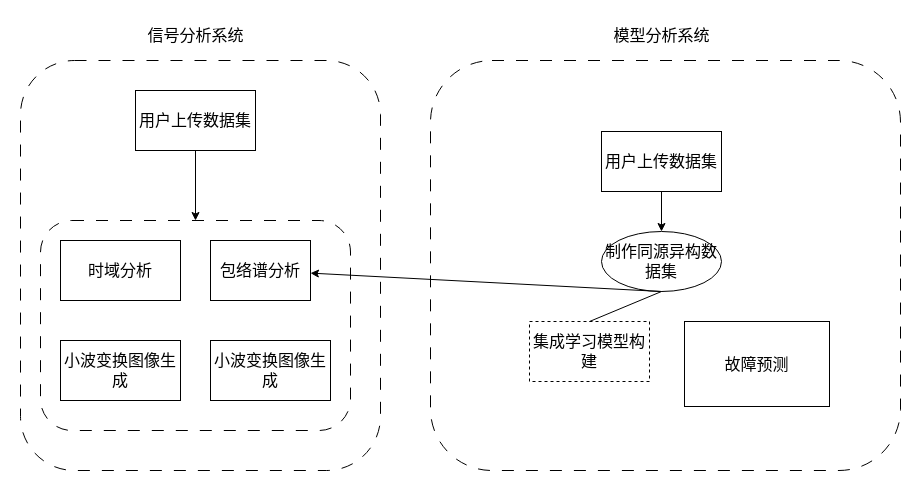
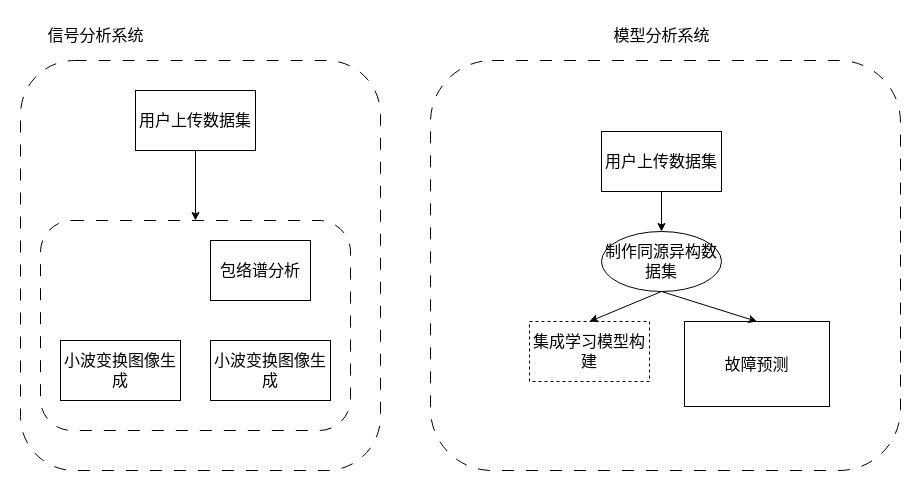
node "信号分析系统": moved (196, 36) -> (96, 36)
node "时域分析": removed
edge "制作同源异构数据集" -> "包络谱分析": now "制作同源异构数据集" -> "故障预测"
edge "制作同源异构数据集" -- "集成学习模型构建": arrowhead none -> classic
